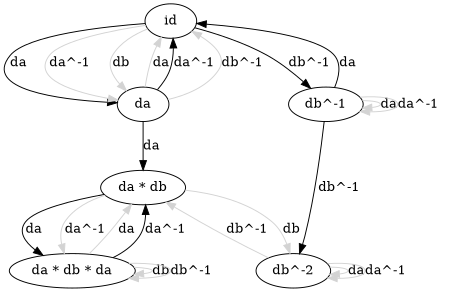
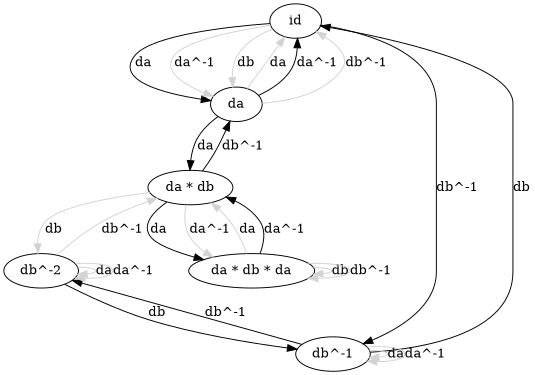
edge "db^-1" -> "id": label "da" -> "db"
edge "da * db" -> "da": added, label "db^-1"
edge "db^-2" -> "db^-1": added, label "db"
